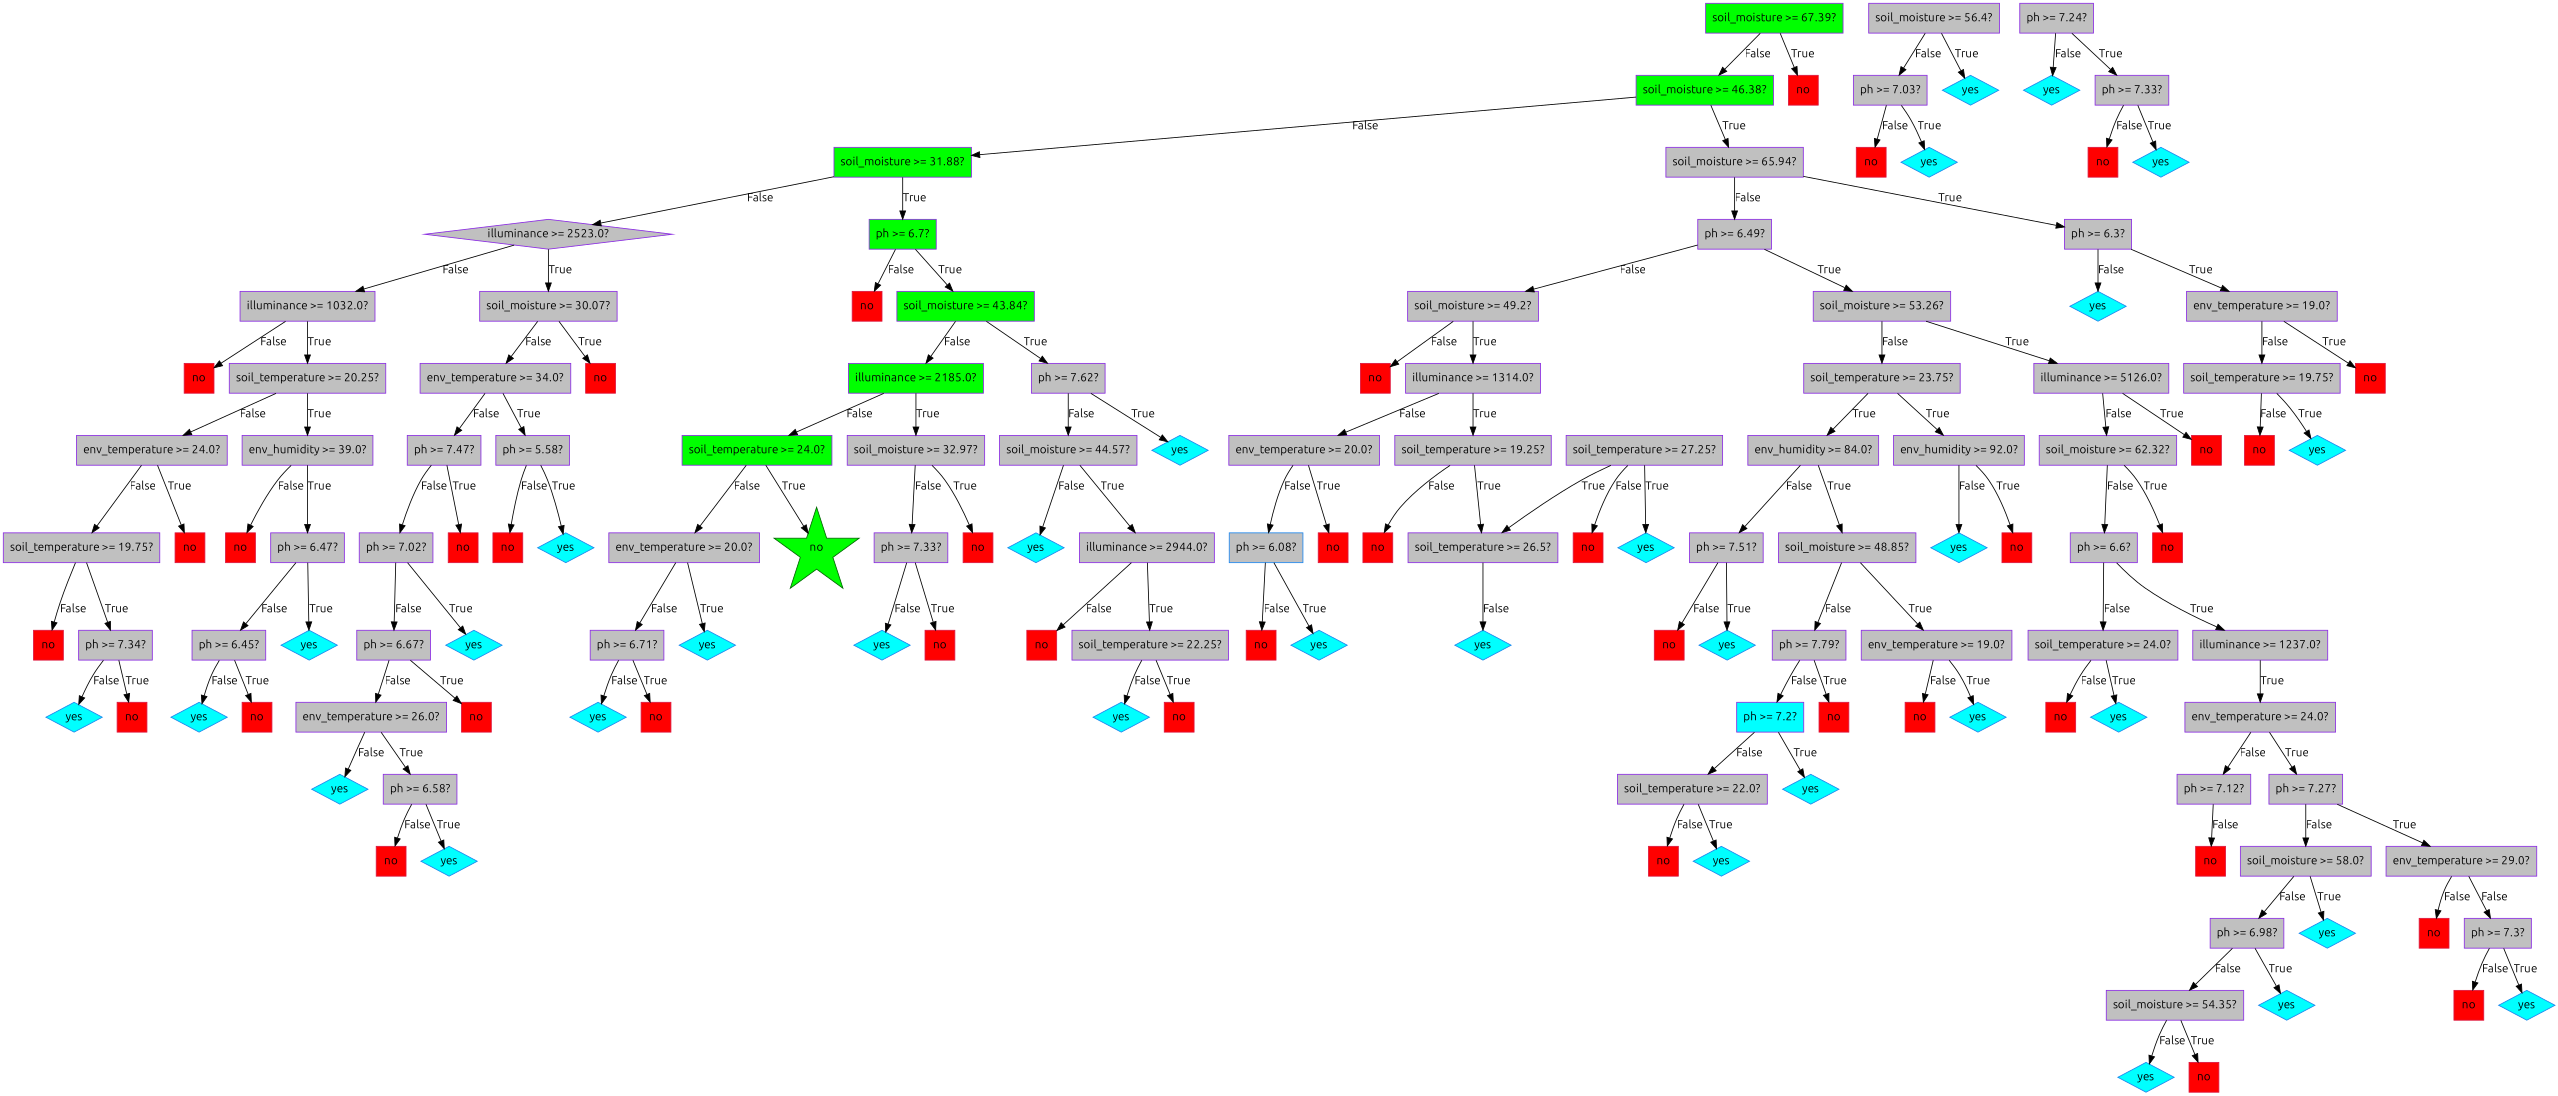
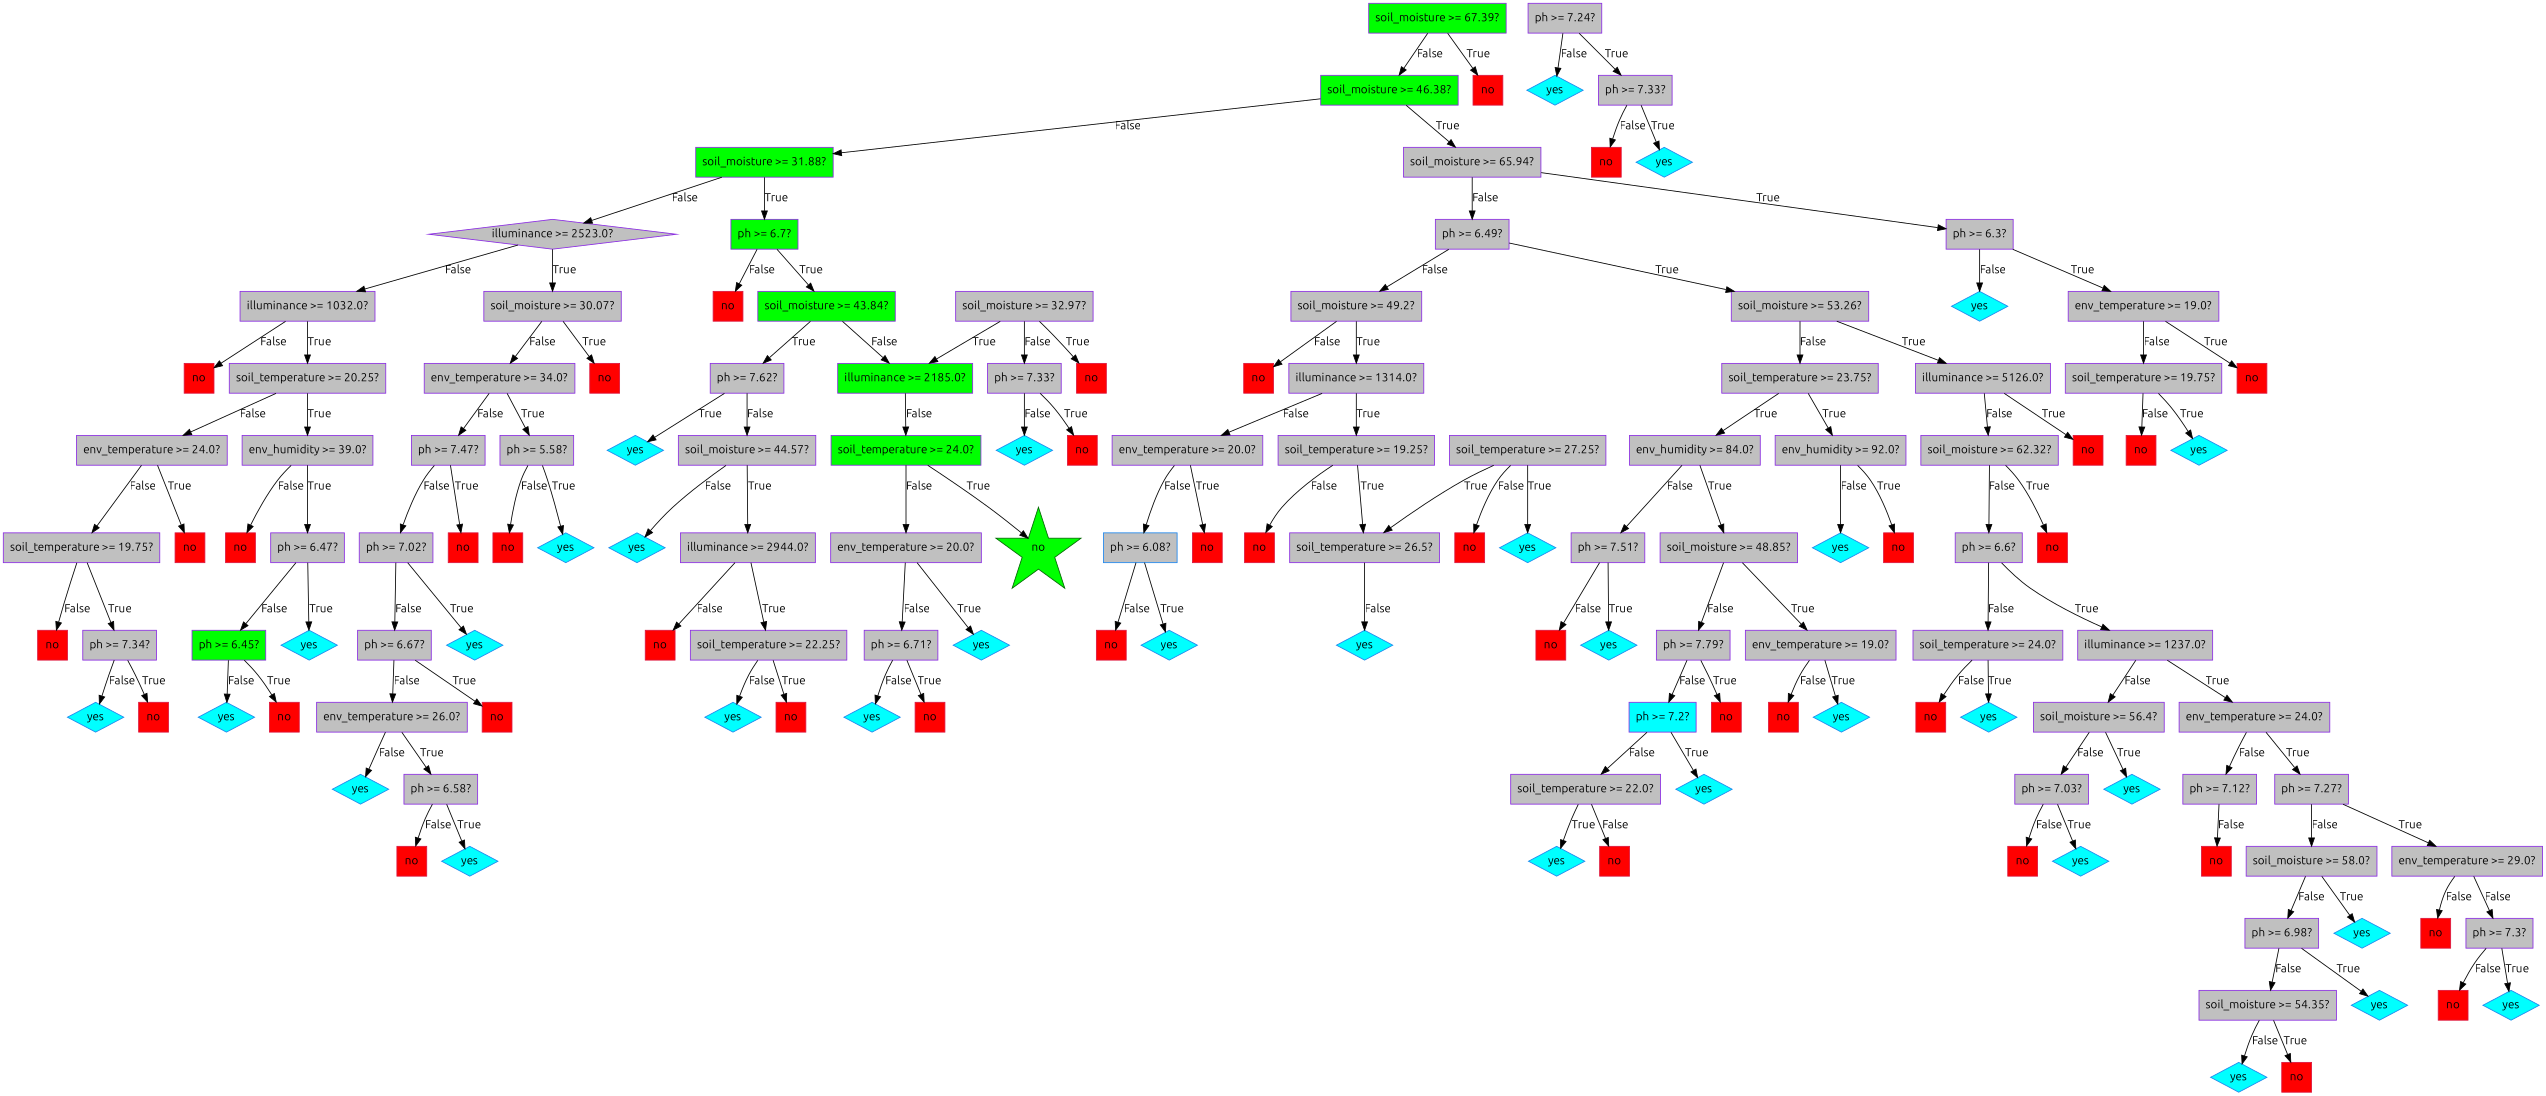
edge "illuminance >= 2185.0?" -> "soil_moisture >= 32.97?": reversed
node "ph >= 6.45?": fillcolor gray -> green
edge "illuminance >= 1237.0?" -> "soil_moisture >= 56.4?": added, label "False"
